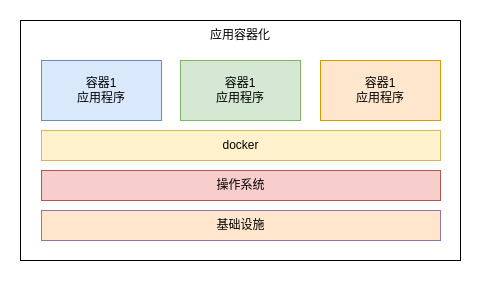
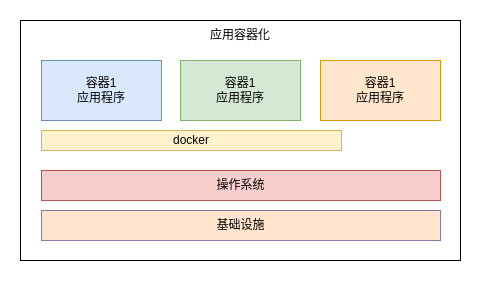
node "docker": size 399x30 -> 300x20
